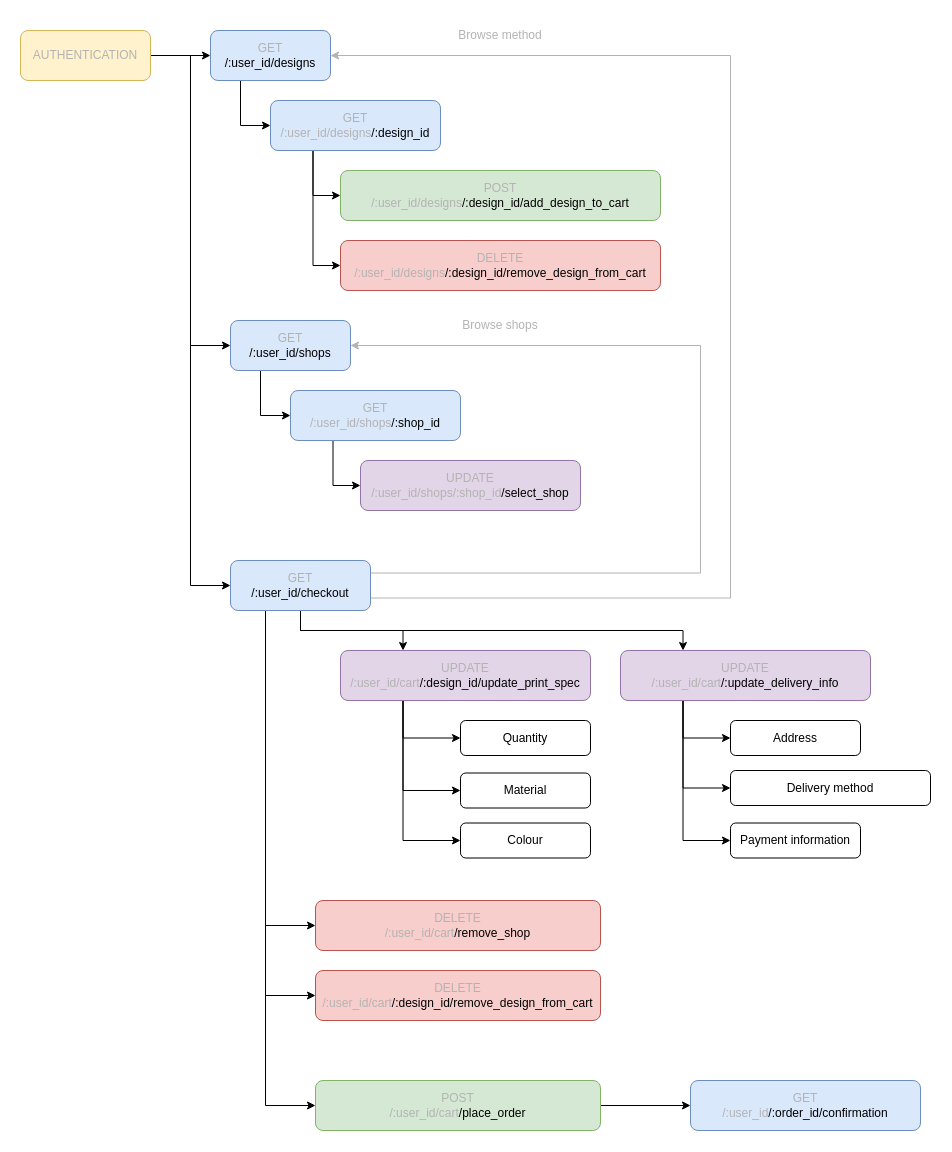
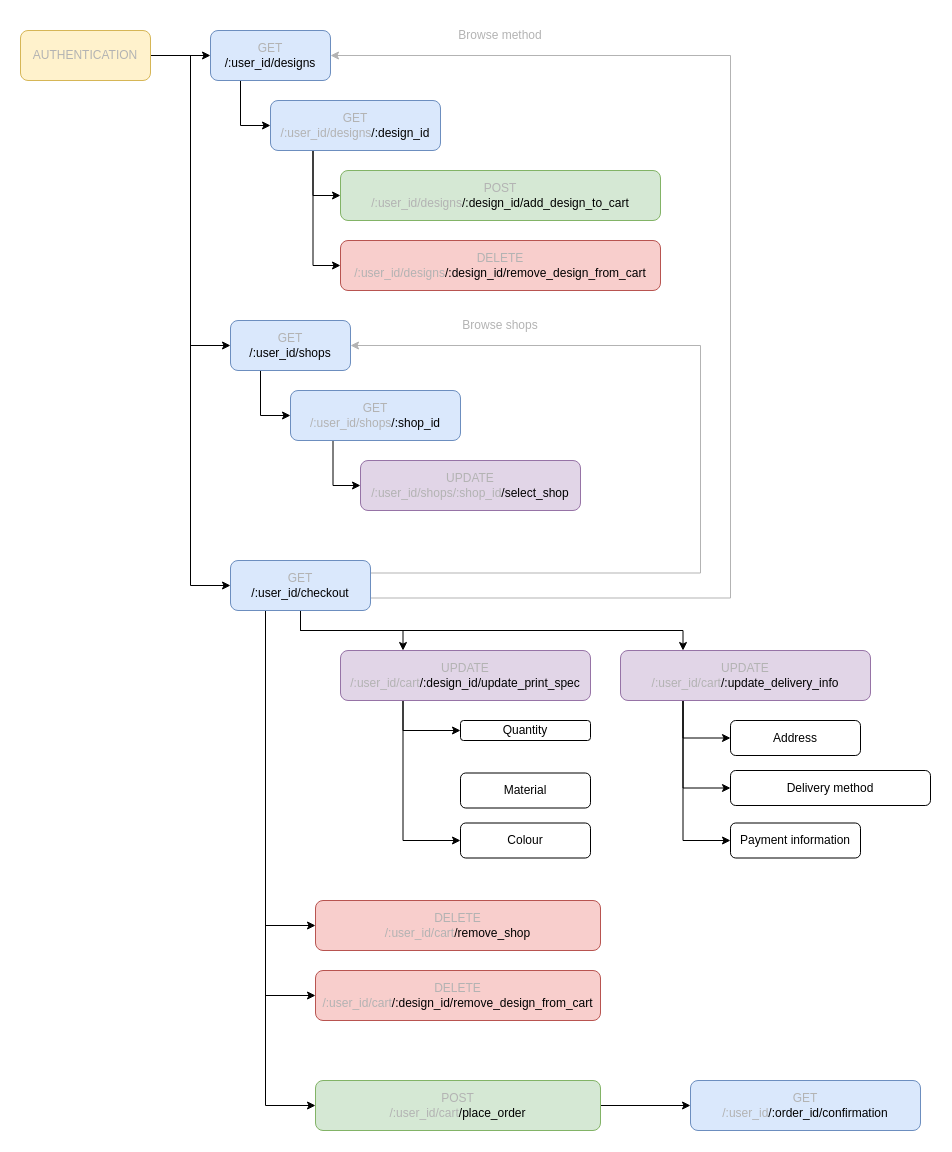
node "Quantity": size 130x35 -> 130x20
edge "UPDATE /:user_id/cart/:design_id/update_print_spec" -> "Material": removed
